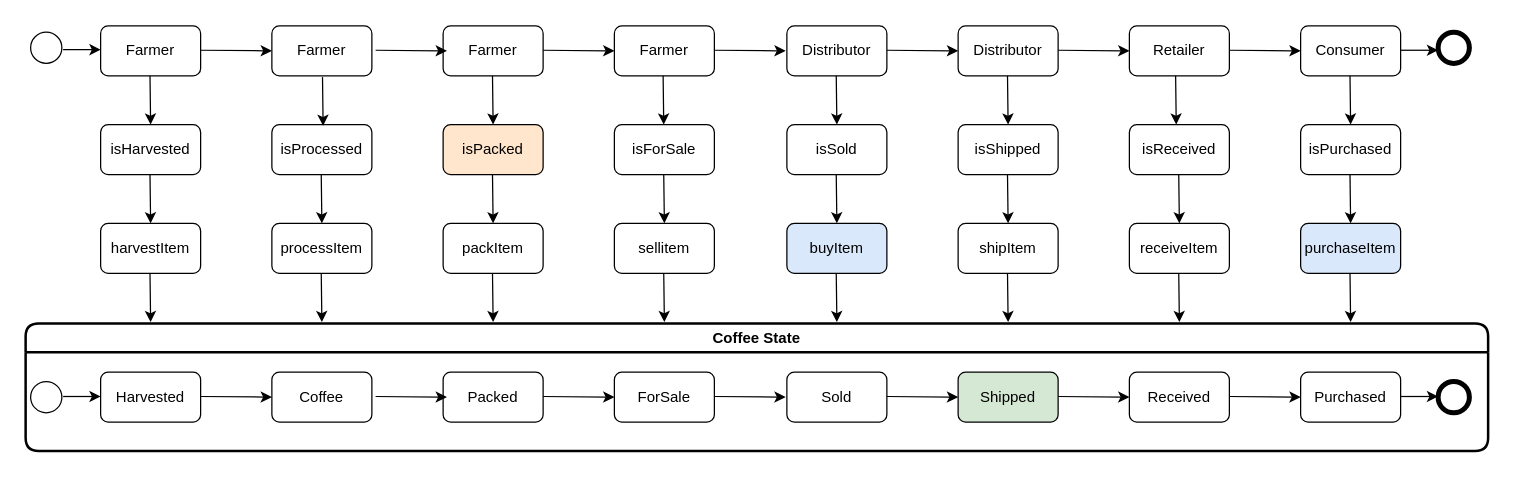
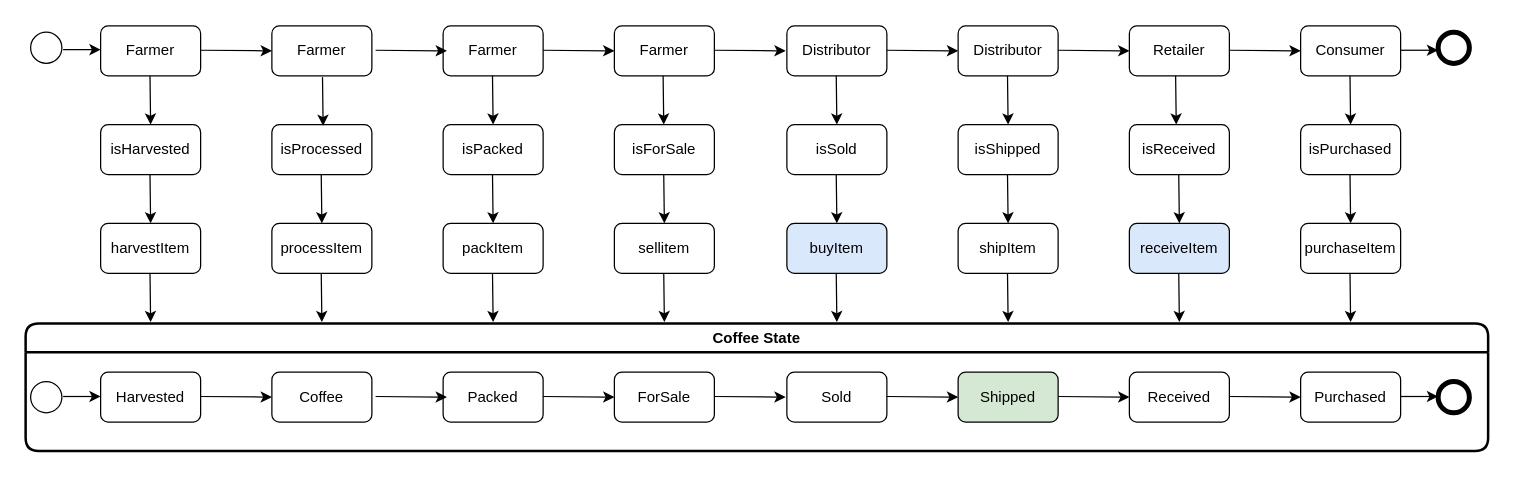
node "isPacked": fillcolor #ffe6cc -> #ffffff
node "receiveItem": fillcolor #ffffff -> #dae8fc
node "purchaseItem": fillcolor #dae8fc -> #ffffff
